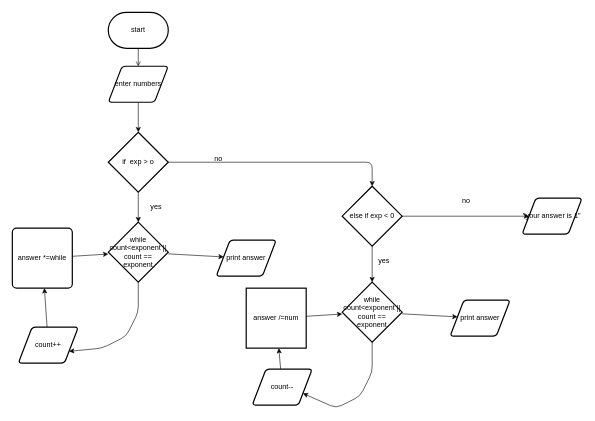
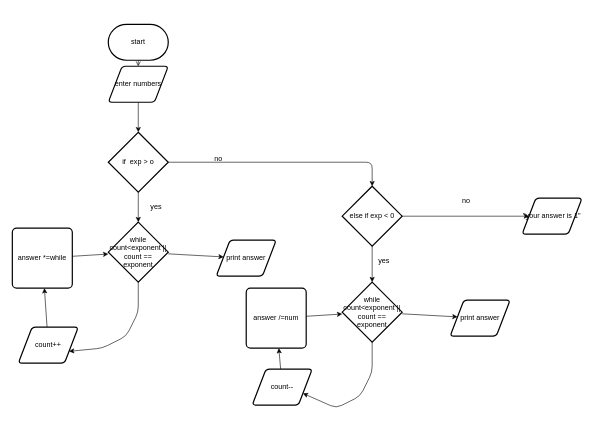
node "start": moved (138, 30) -> (138, 42)
node "answer /=num": shape rectangle -> rounded rectangle
